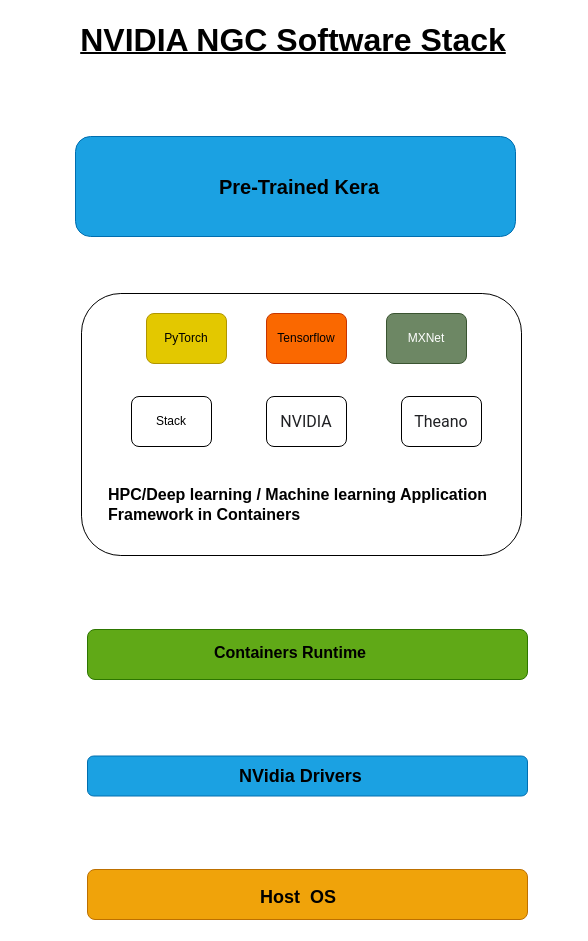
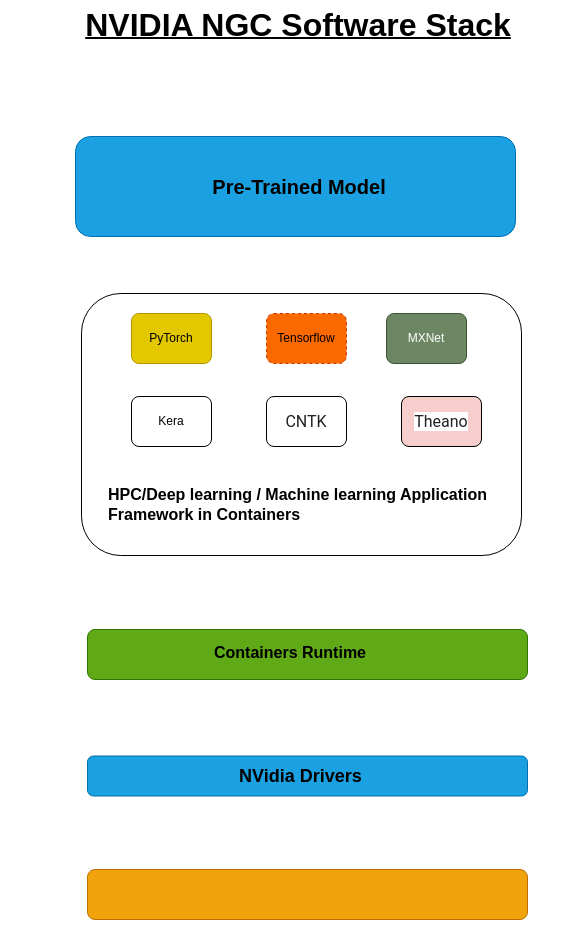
node "NVIDIA NGC Software Stack": moved (294, 41) -> (299, 26)
node "Pre-Trained Kera": label "Pre-Trained Kera" -> "Pre-Trained Model"
node "PyTorch": moved (187, 339) -> (172, 339)
node "Tensorflow": style solid -> dashed
node "Stack": label "Stack" -> "Kera"
node "NVIDIA": label "NVIDIA" -> "CNTK"
node "Theano": fillcolor #ffffff -> #f8cecc
node "Host OS": removed
